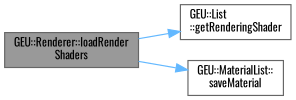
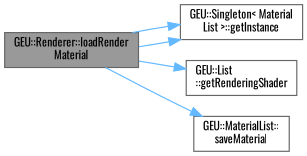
node "GEU::Singleton< Material List >::getInstance": added
node "GEU::Renderer::loadRender Shaders": label "GEU::Renderer::loadRender Shaders" -> "GEU::Renderer::loadRender Material"
